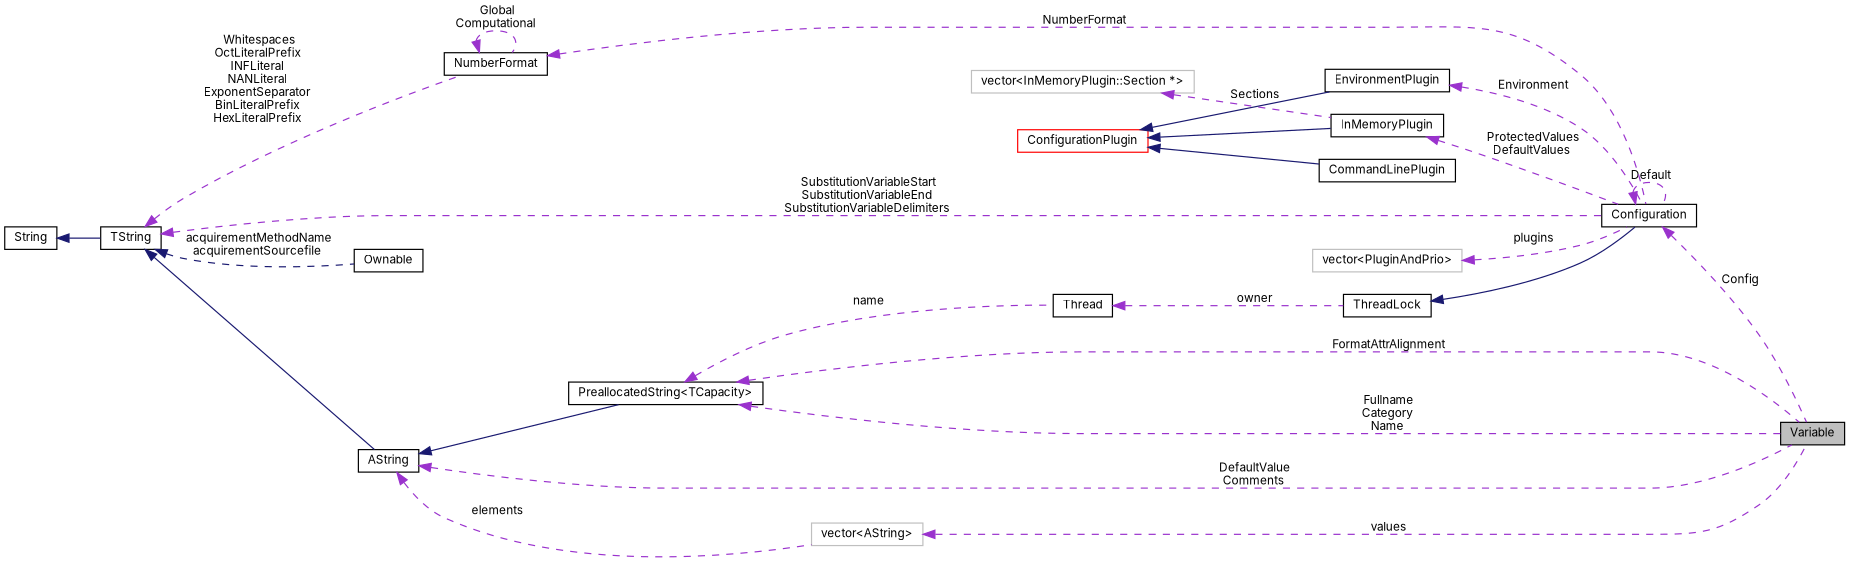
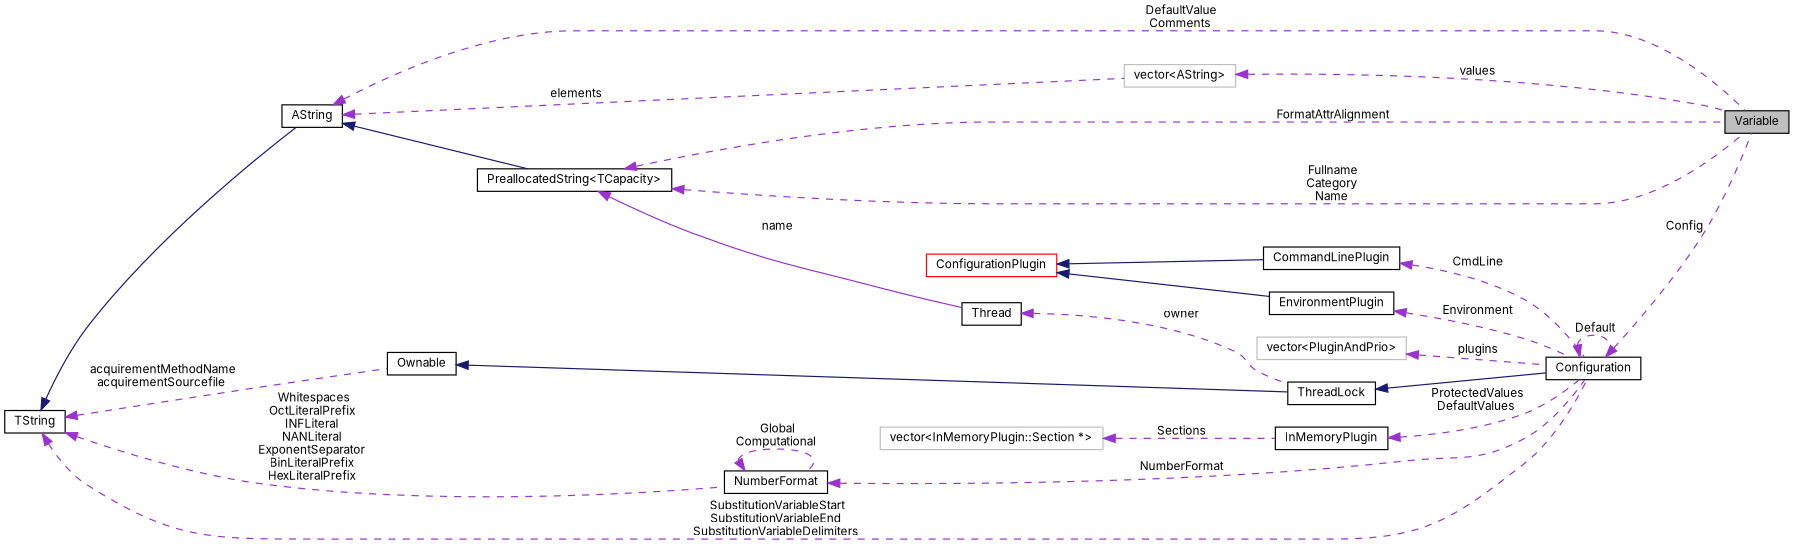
edge "InMemoryPlugin" -> "ConfigurationPlugin": removed
node "String": removed
edge "Ownable" -> "TString": color midnightblue -> darkorchid3
edge "Configuration" -> "CommandLinePlugin": added, label "CmdLine"
edge "Thread" -> "PreallocatedString<TCapacity>": style dashed -> solid
edge "ThreadLock" -> "Ownable": added
